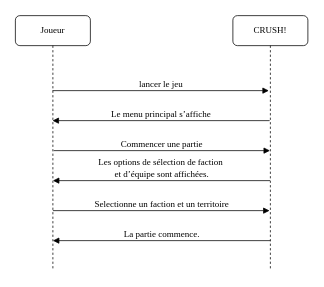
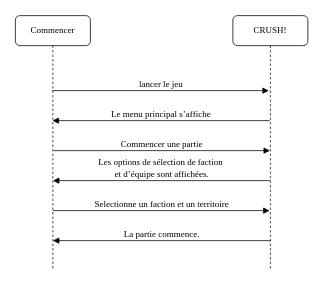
node "Joueur": label "Joueur" -> "Commencer"
